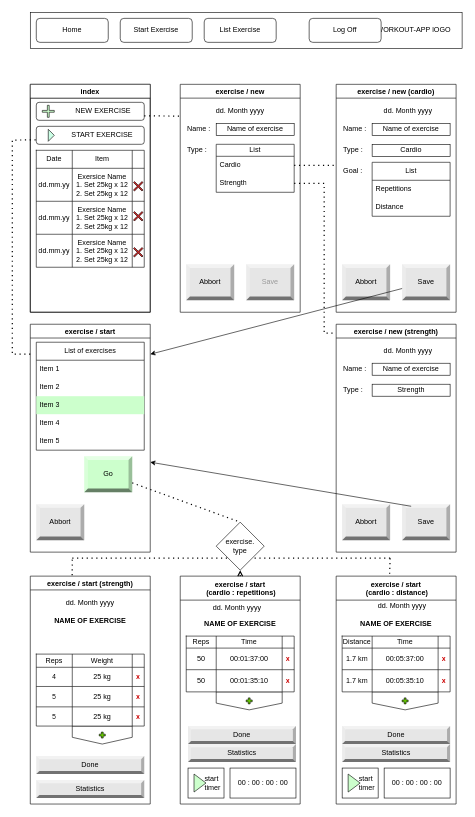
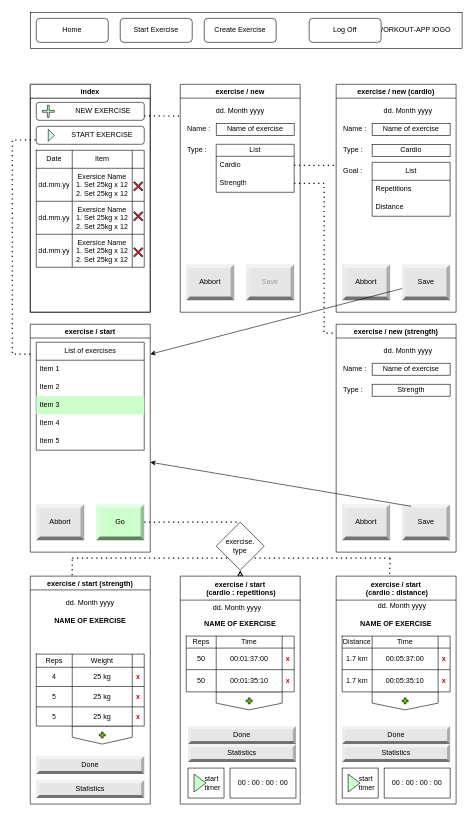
node "List Exercise": label "List Exercise" -> "Create Exercise"
node "Go": moved (108, 474) -> (120, 522)
